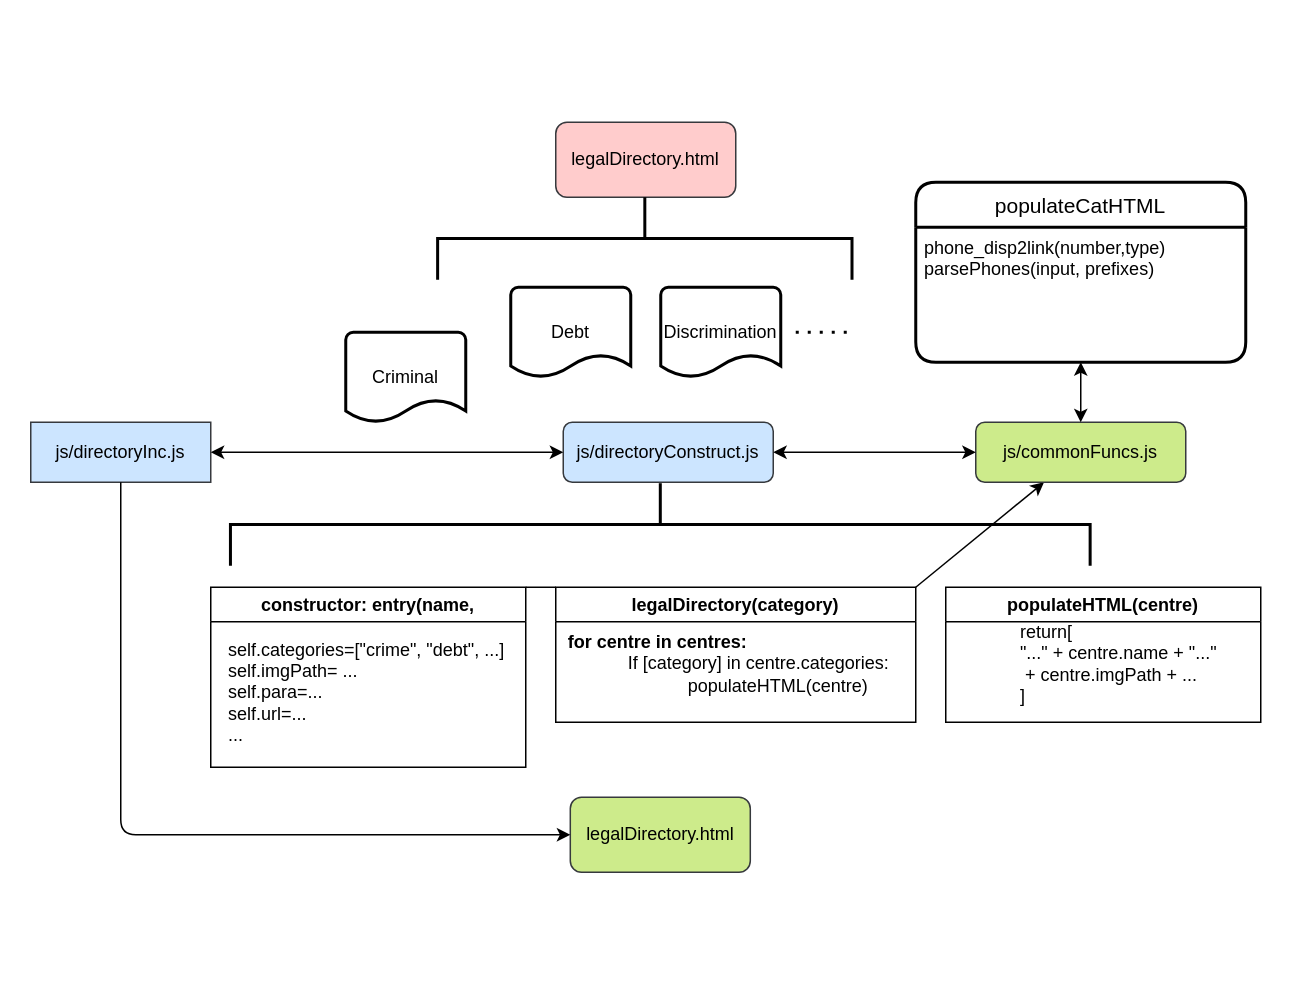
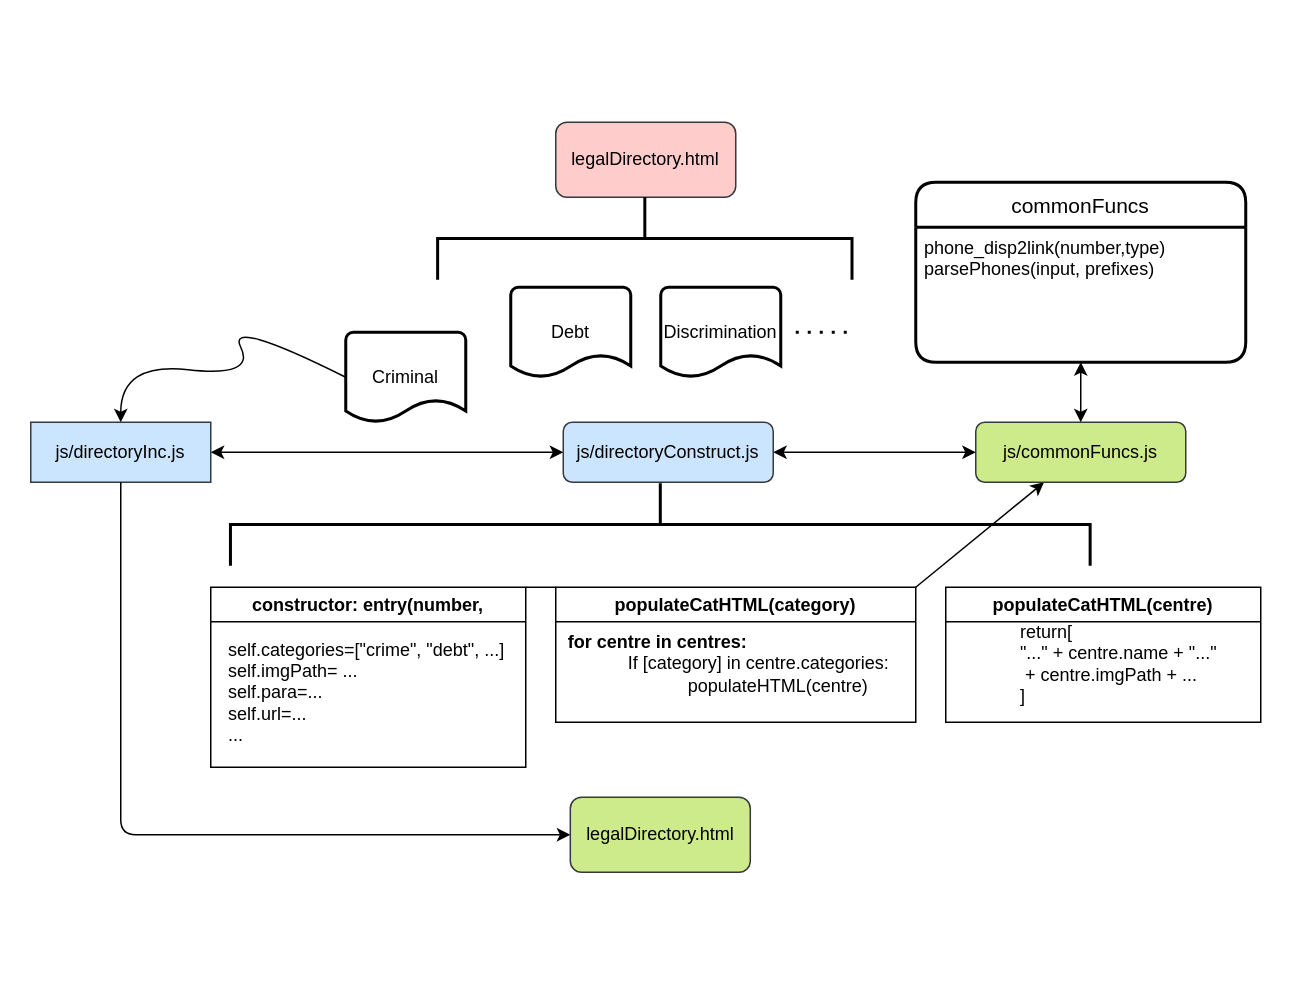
node "populateCatHTML": label "populateCatHTML" -> "commonFuncs"
edge "Criminal" -> "js/directoryInc.js": added
node "constructor: entry(name,": label "constructor: entry(name," -> "constructor: entry(number,"
node "legalDirectory(category)": label "legalDirectory(category)" -> "populateCatHTML(category)"
node "populateHTML(centre)": label "populateHTML(centre)" -> "populateCatHTML(centre)"
